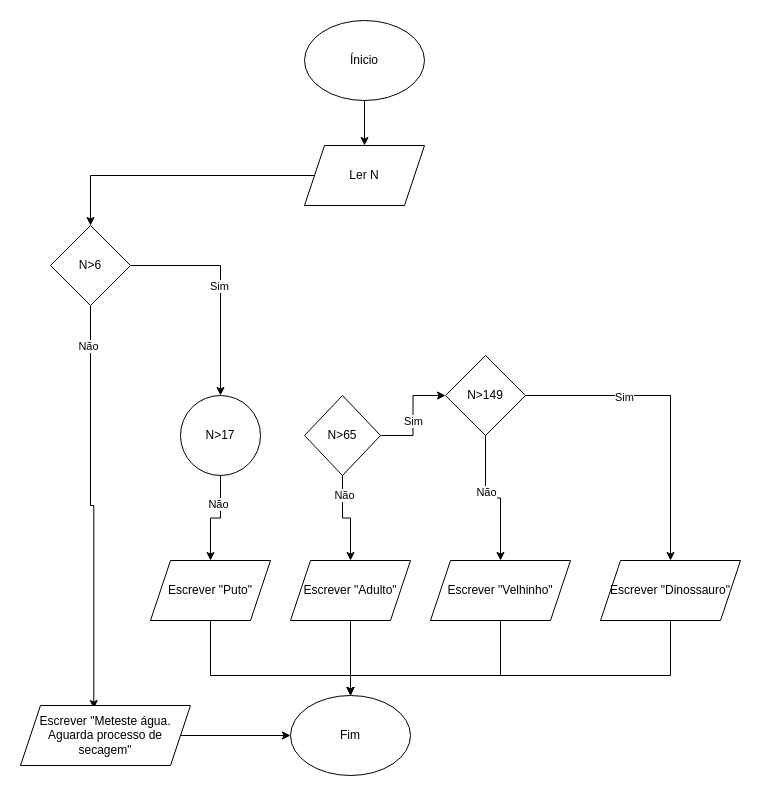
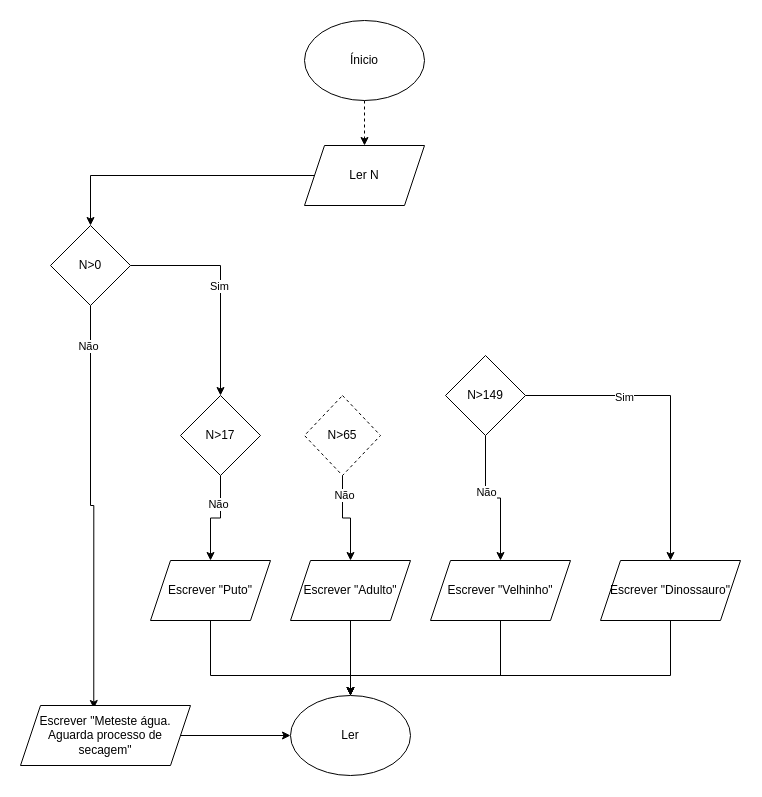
edge "Ínicio" -> "Ler N": style solid -> dashed
node "N>6": label "N>6" -> "N>0"
edge "N>65" -> "N>149": removed, label "Sim"
node "N>17": shape ellipse -> diamond
node "N>65": style solid -> dashed
node "Fim": label "Fim" -> "Ler"
